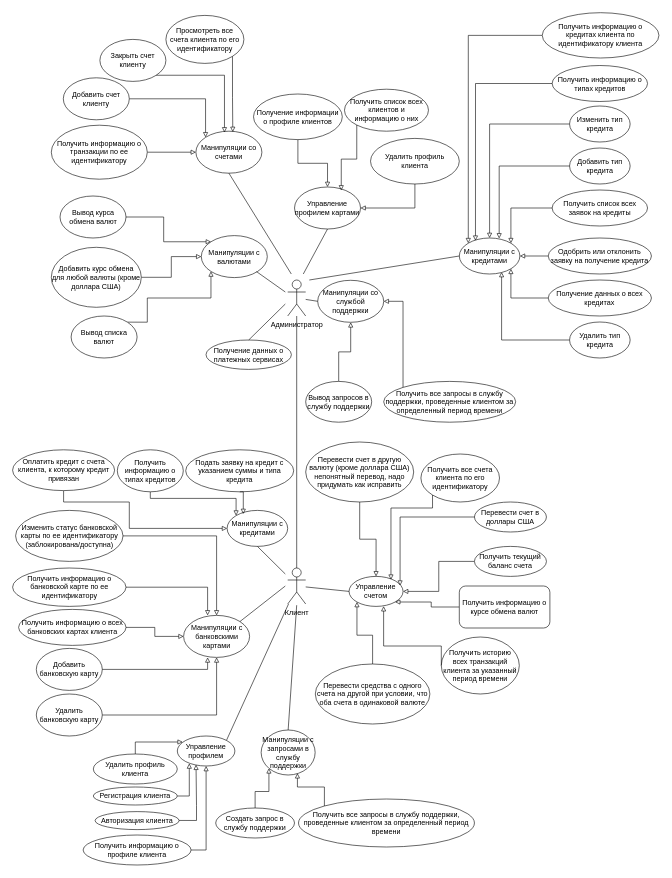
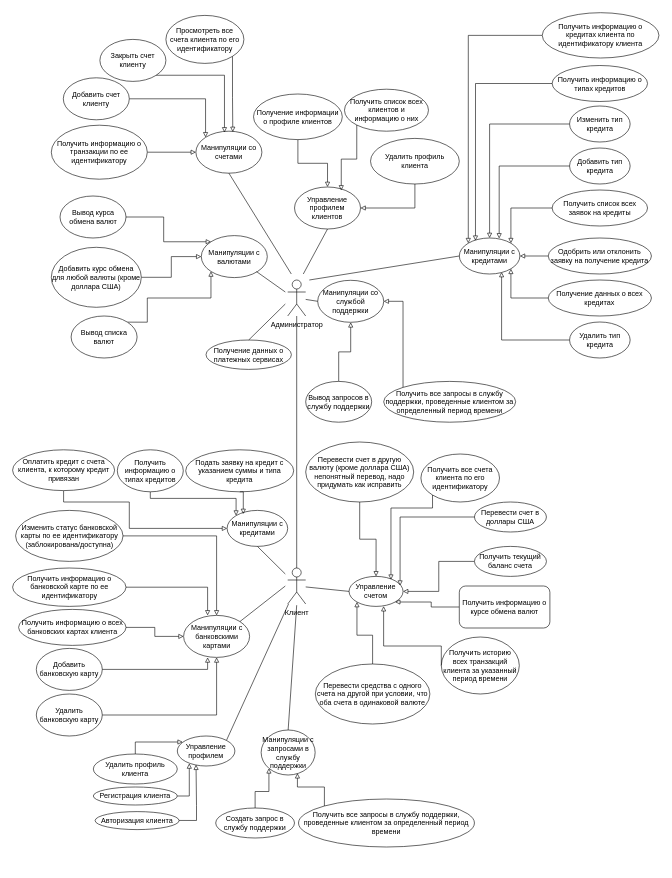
node "Управление профилем картами": label "Управление профилем картами" -> "Управление профилем клиентов"
edge "Получить информацию о профиле клиента" -> "Управление профилем": removed
node "Получить информацию о профиле клиента": removed
